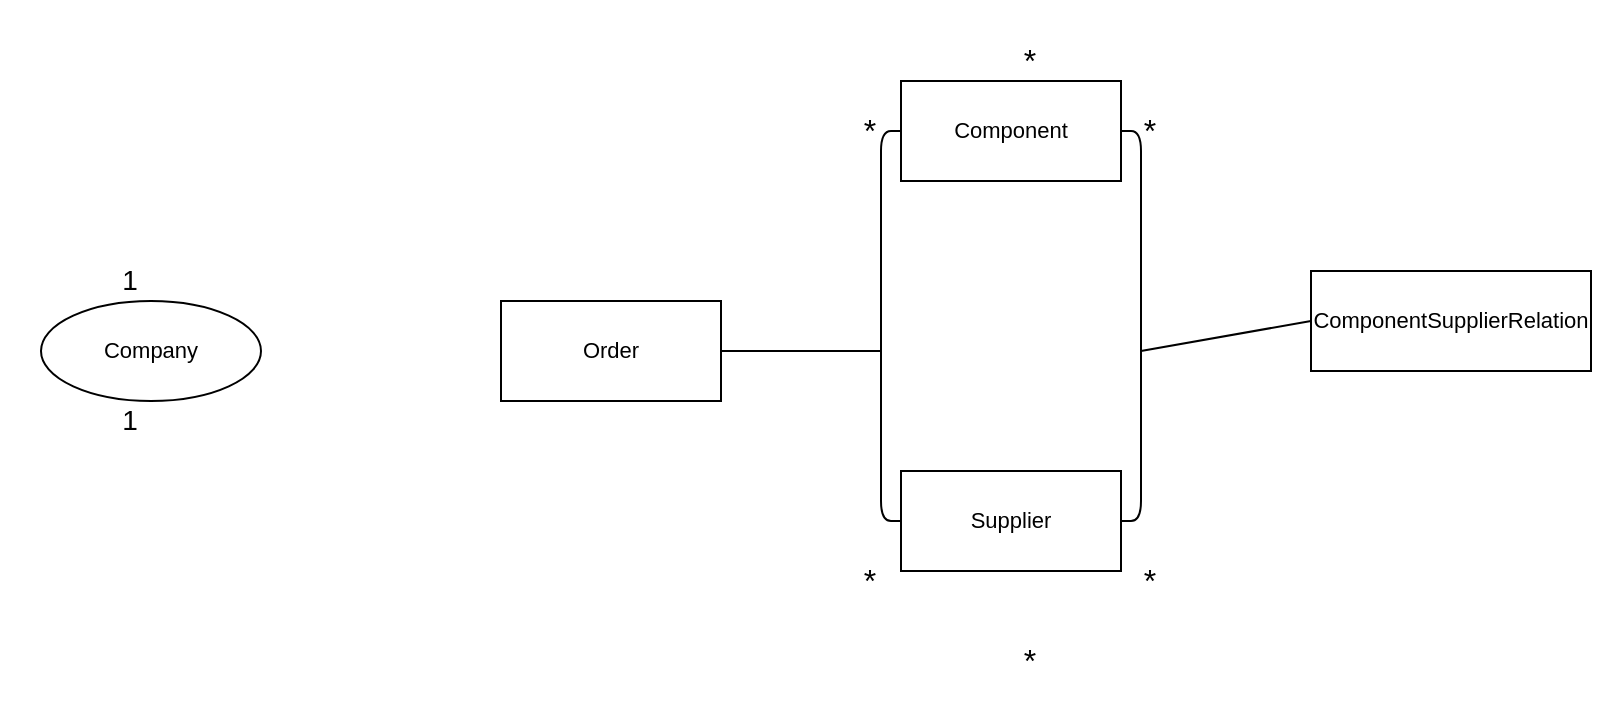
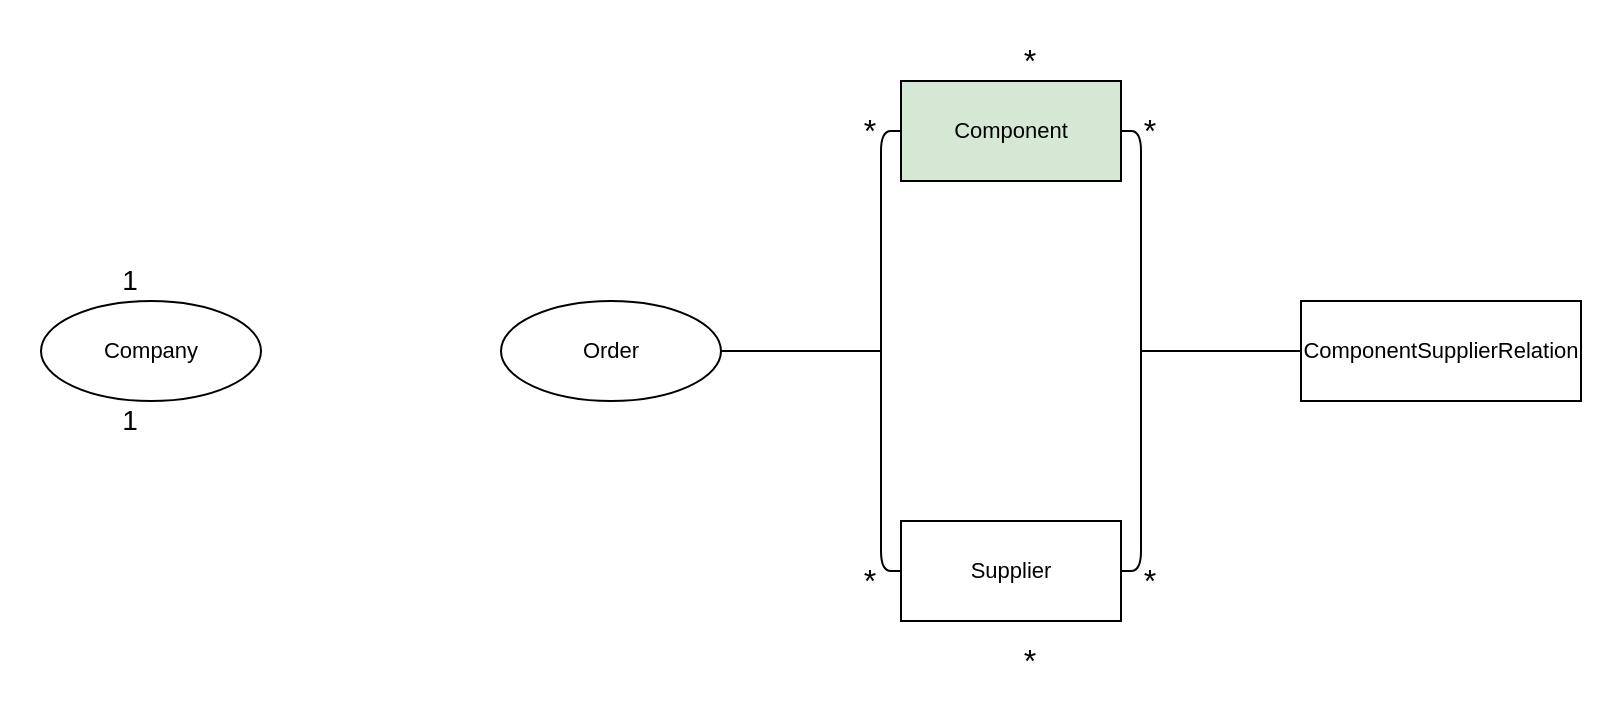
node "Component": fillcolor #ffffff -> #d5e8d4
node "ComponentSupplierRelation": moved (1451, 321) -> (1441, 351)
node "Order": shape rectangle -> ellipse
node "Supplier": moved (1011, 521) -> (1011, 571)
